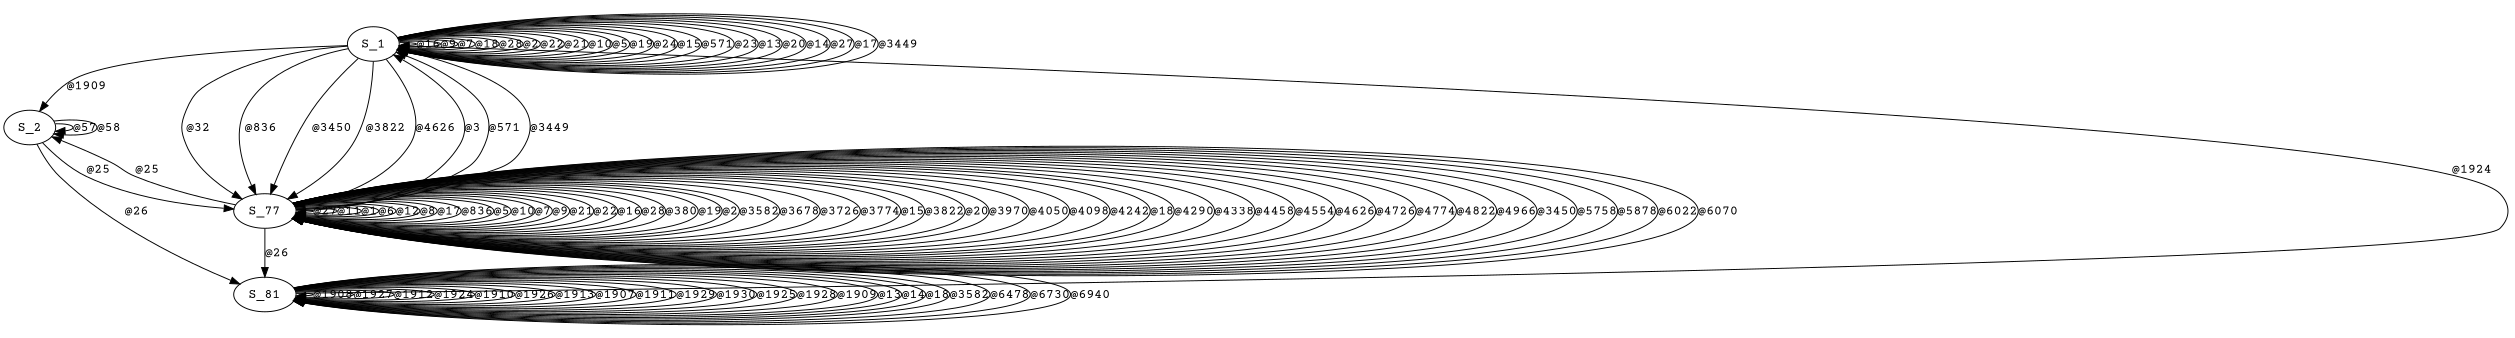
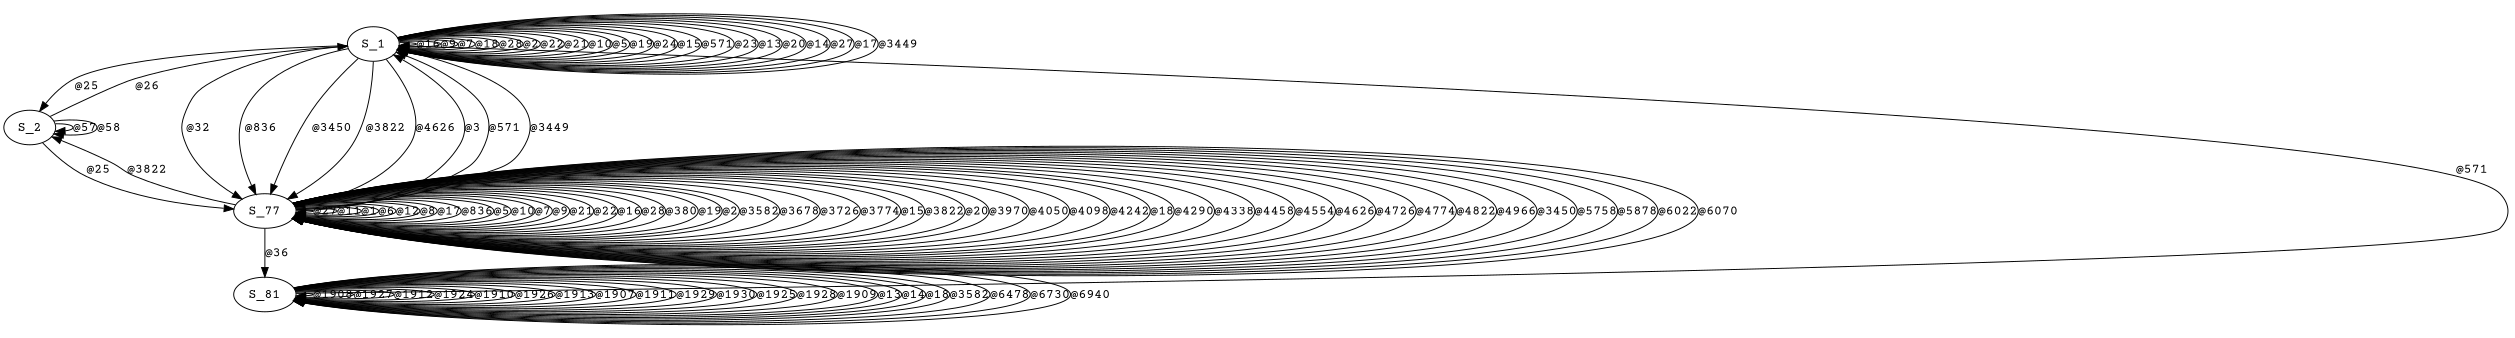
edge "S_1" -> "S_2": label "@1909" -> "@25"
edge "S_77" -> "S_2": label "@25" -> "@3822"
edge "S_81" -> "S_1": label "@1924" -> "@571"
edge "S_2" -> "S_81": now "S_2" -> "S_1"
edge "S_77" -> "S_81": label "@26" -> "@36"
